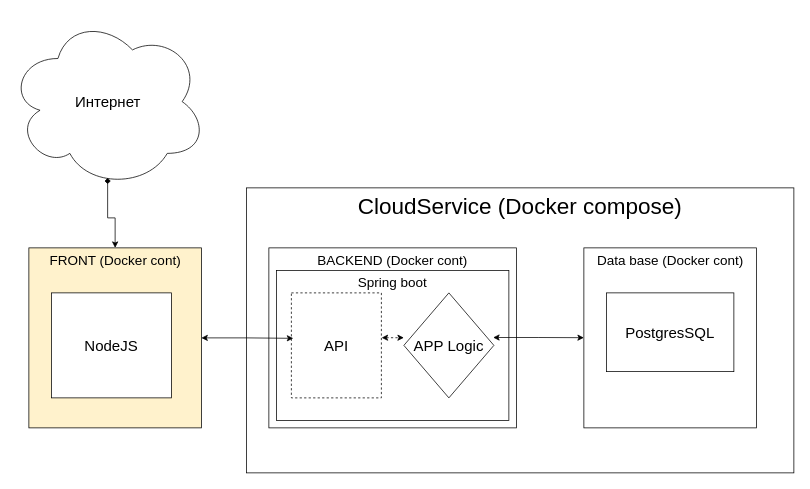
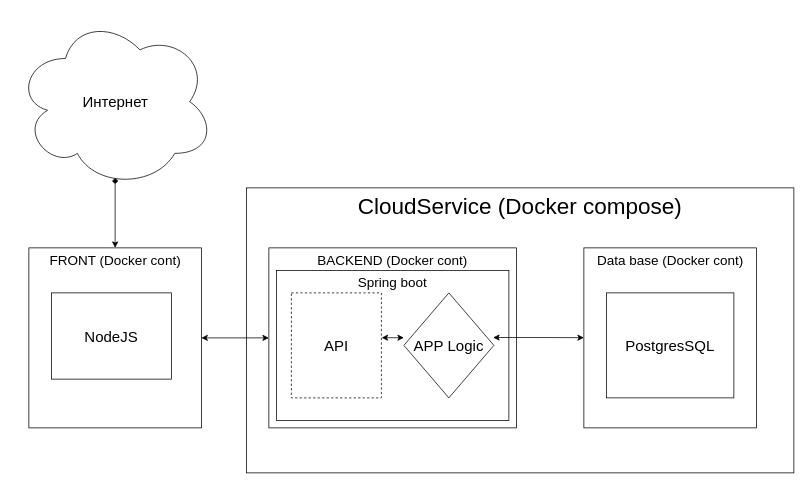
node "Интернет": moved (108, 102) -> (115, 102)
node "FRONT (Docker cont)": fillcolor #fff2cc -> #ffffff
node "PostgresSQL": size 128x79 -> 128x105
edge "FRONT (Docker cont)" -- "API": now "FRONT (Docker cont)" -- "BACKEND (Docker cont)"
edge "API" -- "APP Logic": style dashed -> solid
node "NodeJS": size 120x105 -> 120x86
